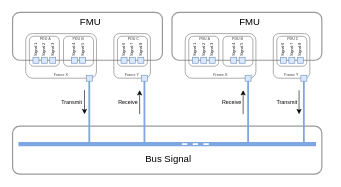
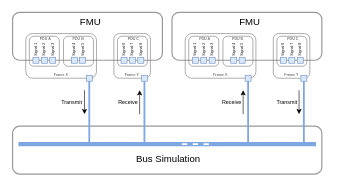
node "Bus Signal": label "Bus Signal" -> "Bus Simulation"
